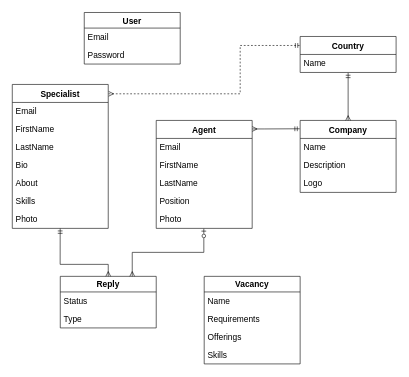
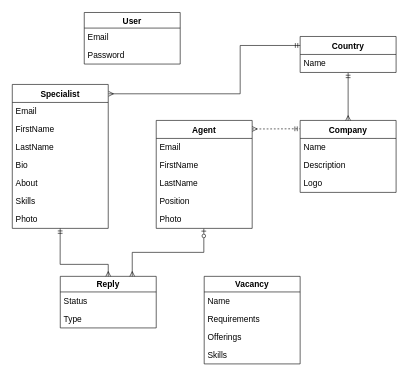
edge "Country" -- "Specialist": style dashed -> solid
edge "Company" -- "Agent": style solid -> dashed
